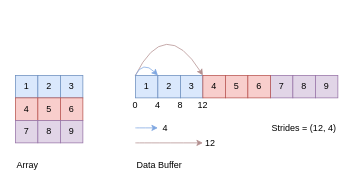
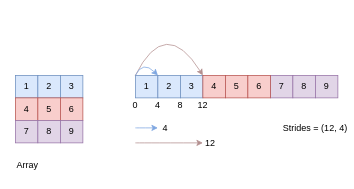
node "Strides = (12, 4)": moved (304, 128) -> (315, 128)
node "Data Buffer": removed
